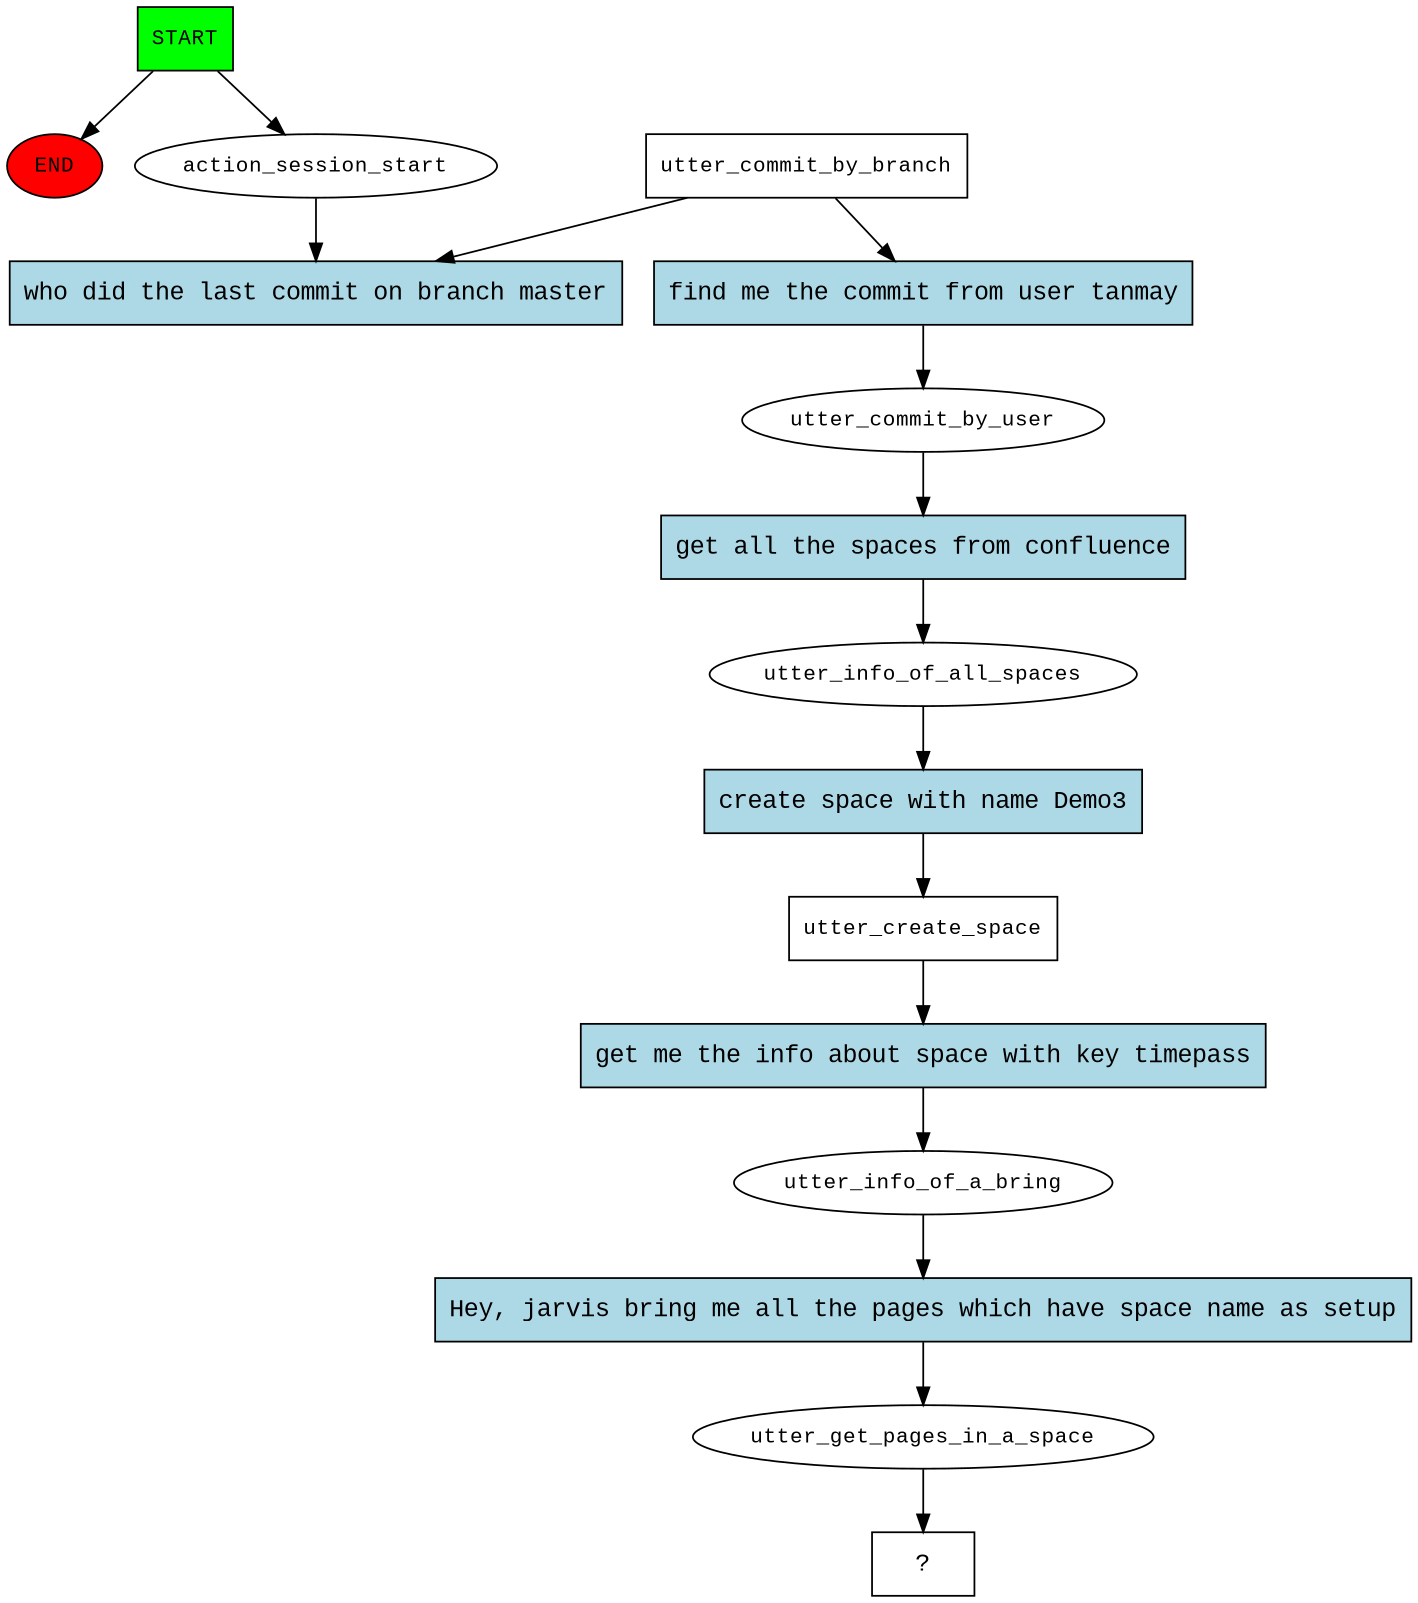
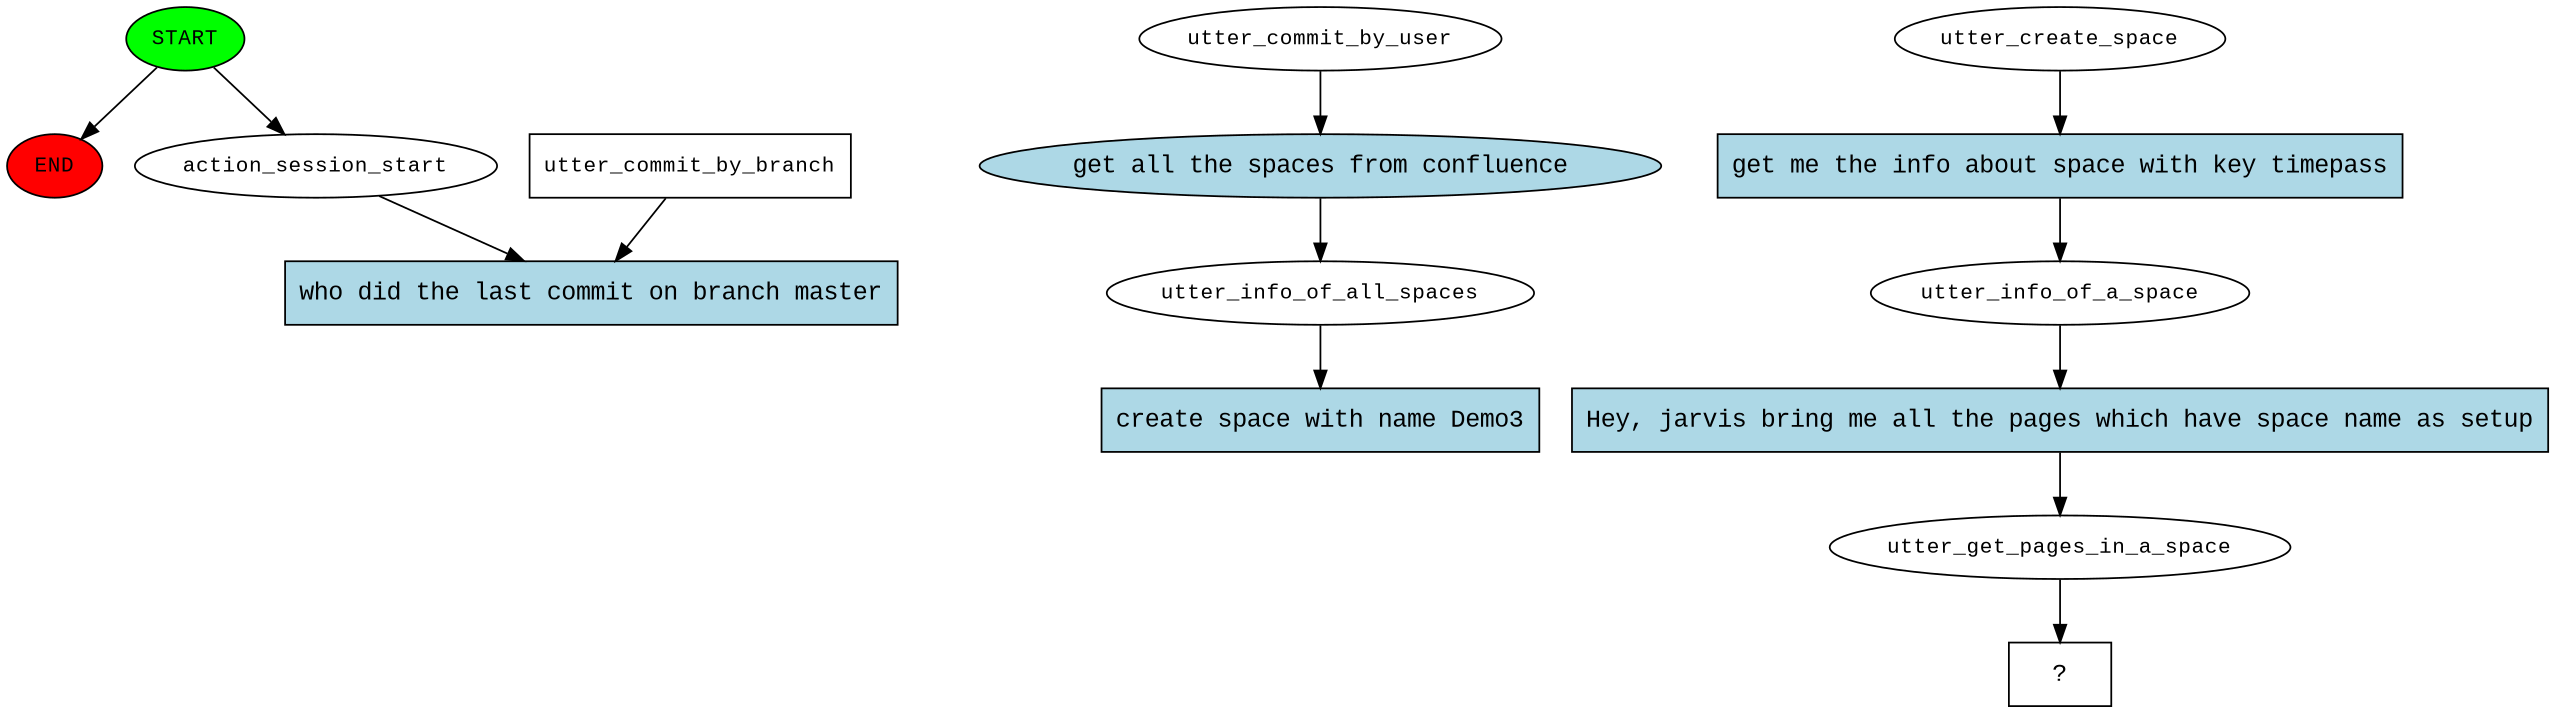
node "START": shape box -> ellipse
node "find me the commit from user tanmay": removed
node "get all the spaces from confluence": shape box -> ellipse
edge "create space with name Demo3" -> "utter_create_space": removed
node "utter_create_space": shape box -> ellipse
node "utter_info_of_a_bring": label "utter_info_of_a_bring" -> "utter_info_of_a_space"
